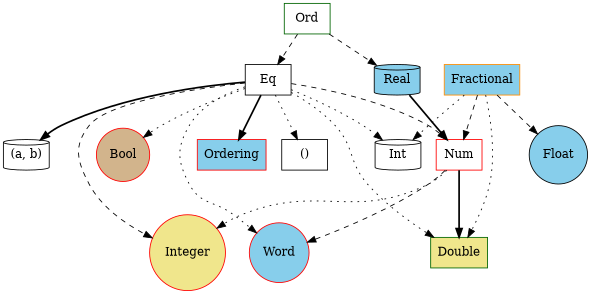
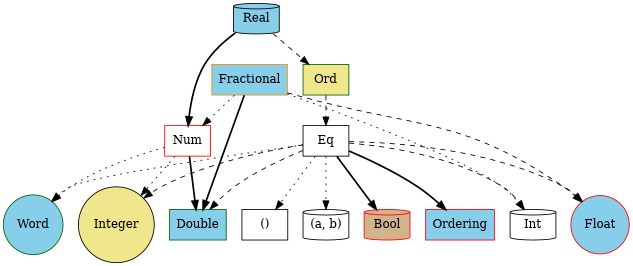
node "Ord": fillcolor white -> khaki
edge "Ord" -> "Real": reversed
edge "Eq" -> "Num": now "Eq" -> "Float"
edge "Eq" -> "Bool": style dotted -> bold
edge "Eq" -> "(a, b)": style bold -> dotted
edge "Eq" -> "Int": style dotted -> dashed
edge "Fractional" -> "Num": style dashed -> dotted
node "Bool": shape circle -> cylinder
node "Float": color black -> red
edge "Fractional" -> "Double": style dotted -> bold
edge "Eq" -> "Double": style dotted -> dashed
edge "Num" -> "Word": style dashed -> dotted
node "Integer": color red -> black
node "Word": color red -> darkgreen
node "Double": fillcolor khaki -> skyblue
